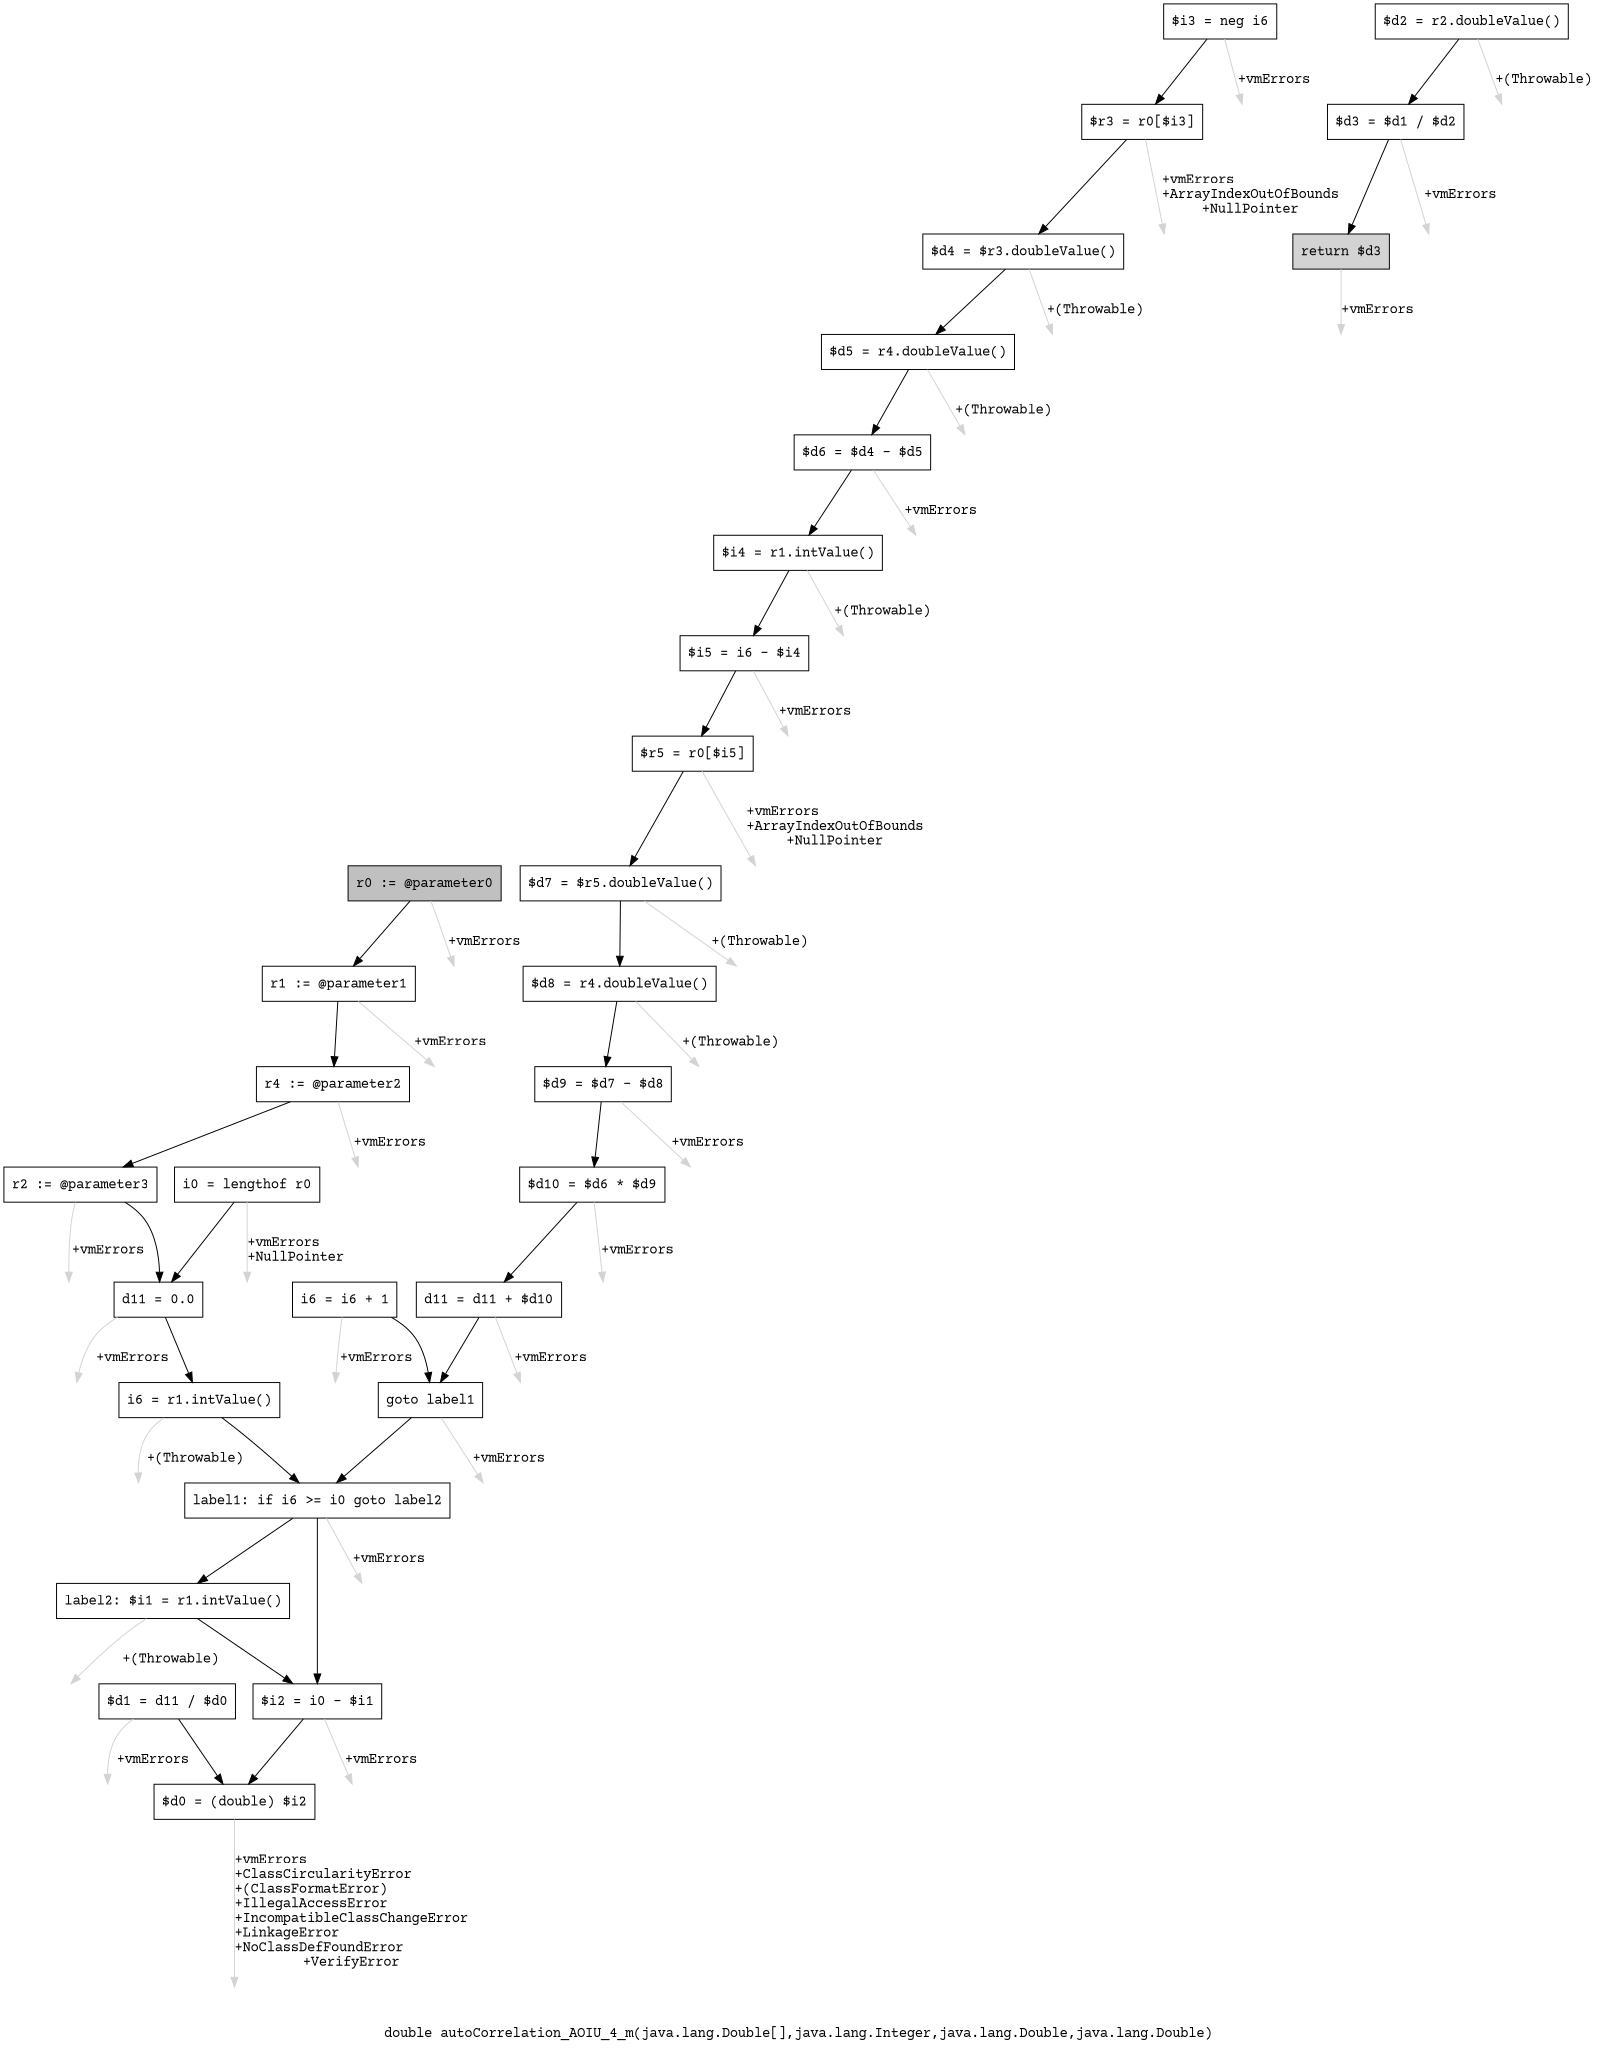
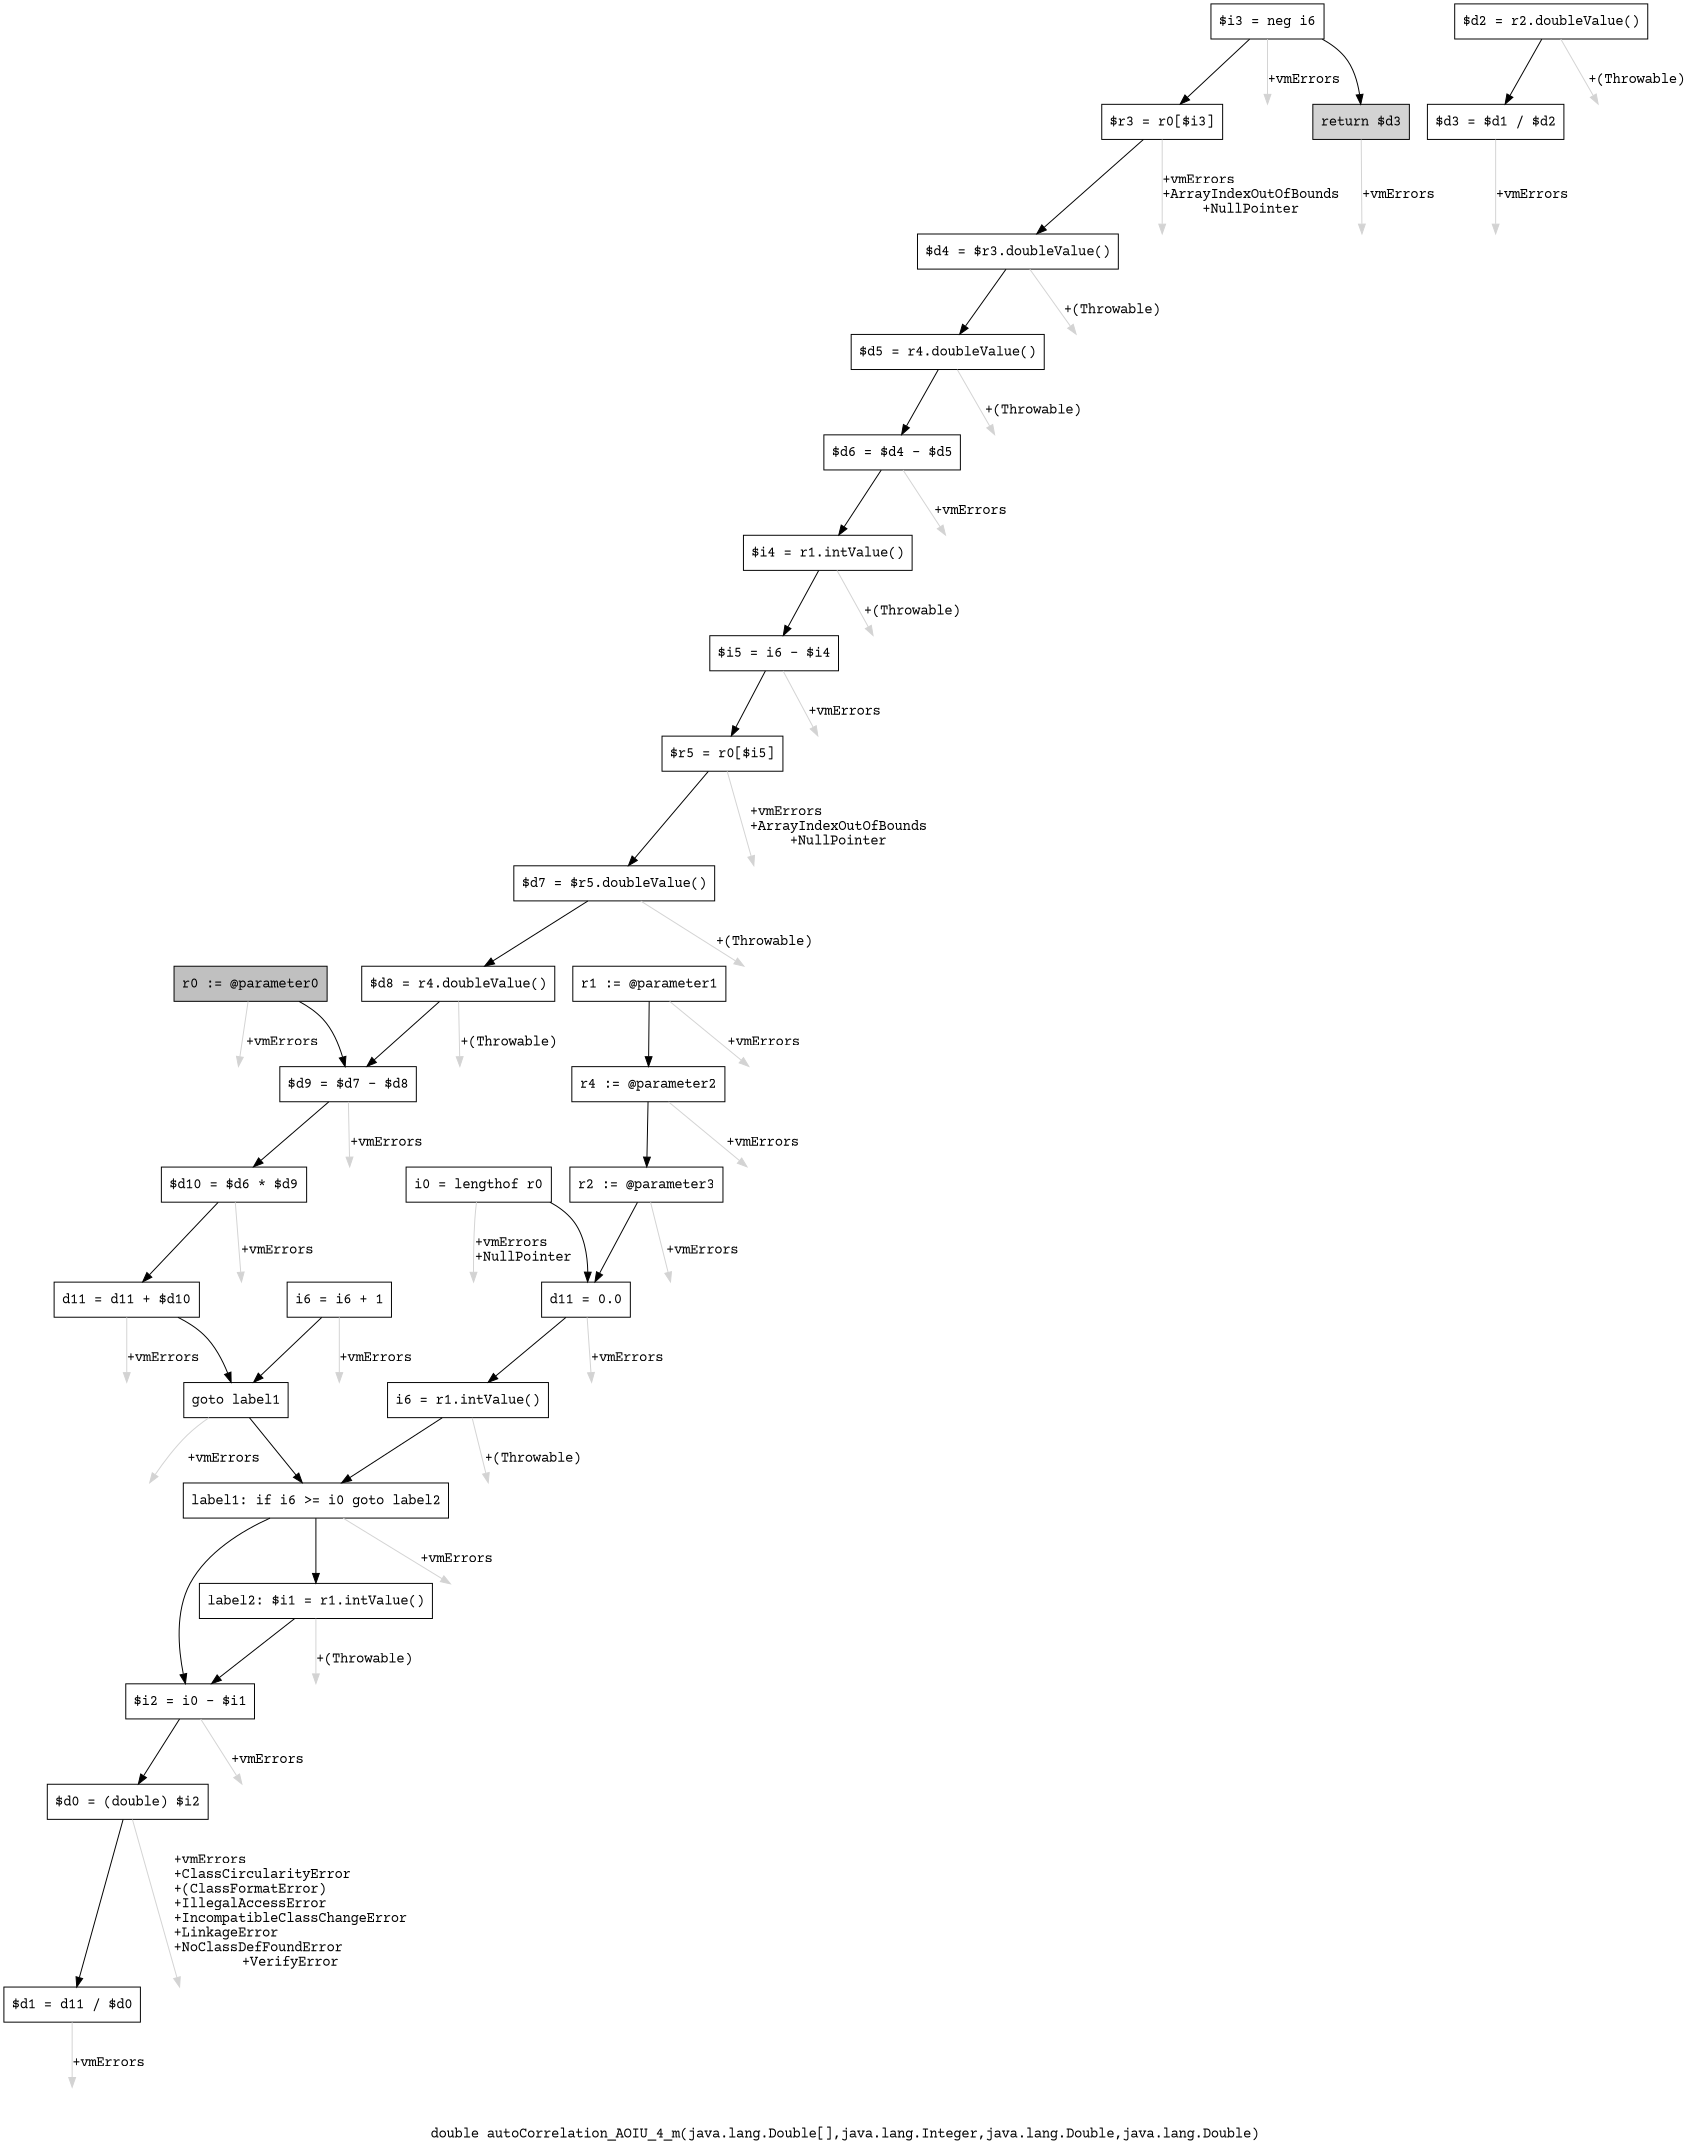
edge "$d3 = $d1 / $d2" -> "return $d3": now "$i3 = neg i6" -> "return $d3"
edge "r0 := @parameter0" -> "r1 := @parameter1": now "r0 := @parameter0" -> "$d9 = $d7 - $d8"
edge "$d1 = d11 / $d0" -> "$d0 = (double) $i2": reversed
